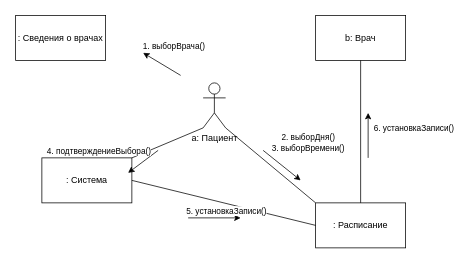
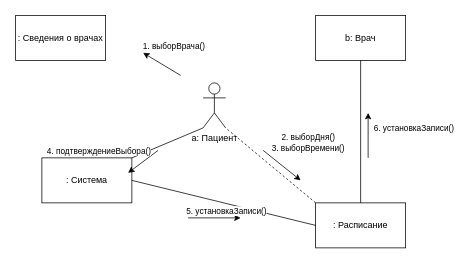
edge "a: Пациент" -- ": Расписание": style solid -> dashed
